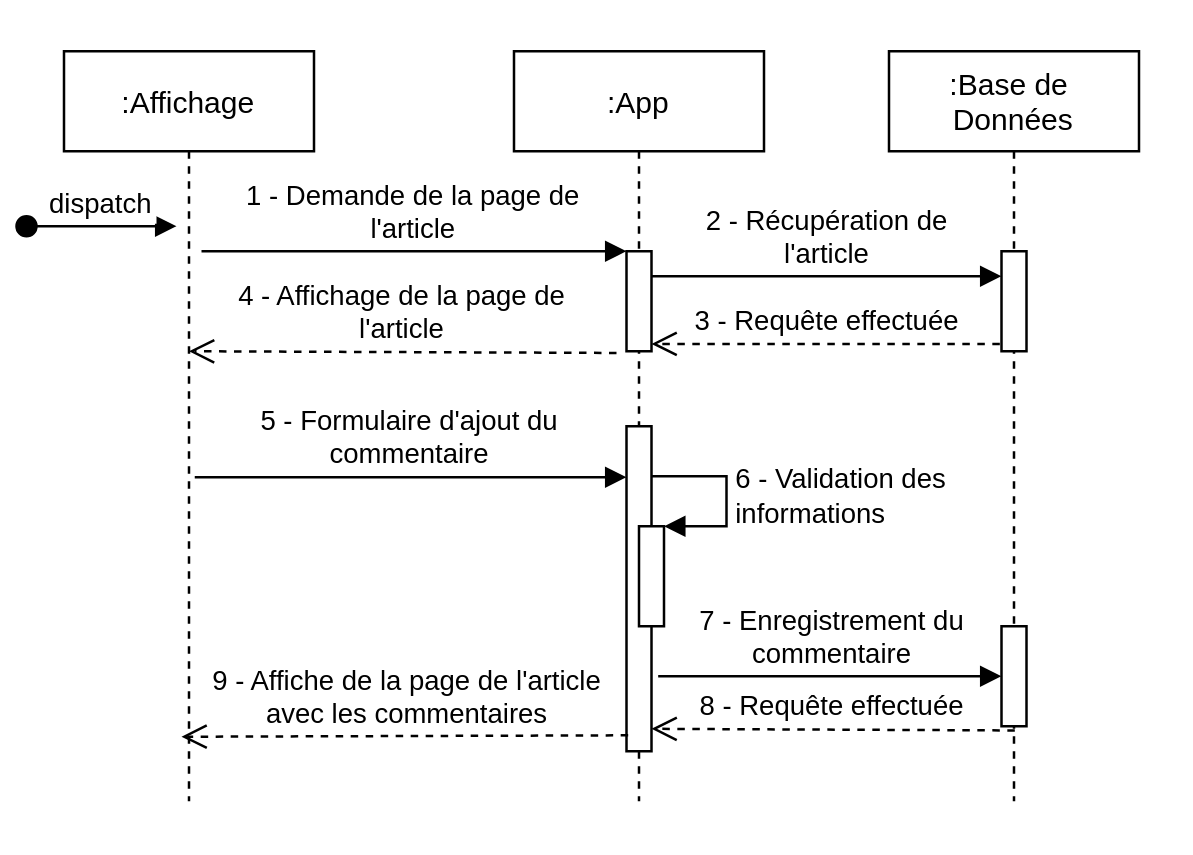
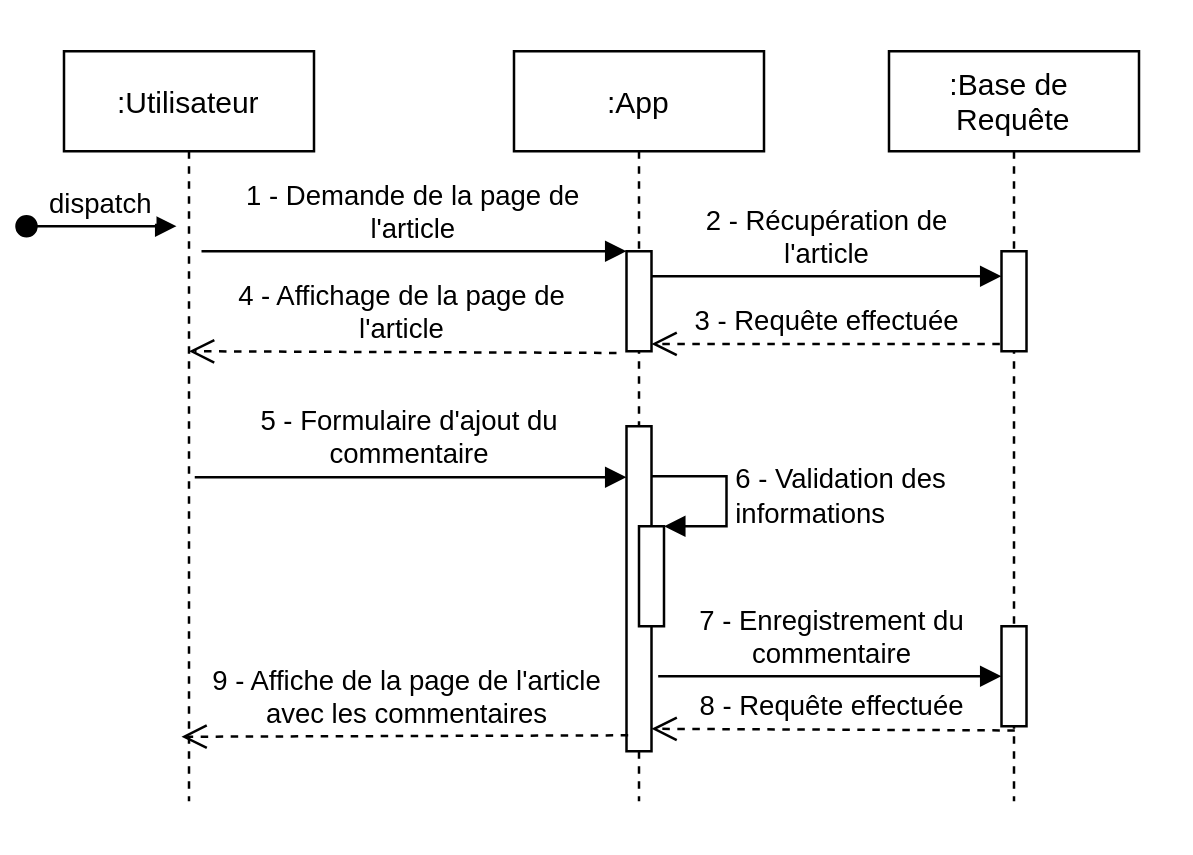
node ":Base de Données": label ":Base de Données" -> ":Base de Requête"
node ":Affichage": label ":Affichage" -> ":Utilisateur"
